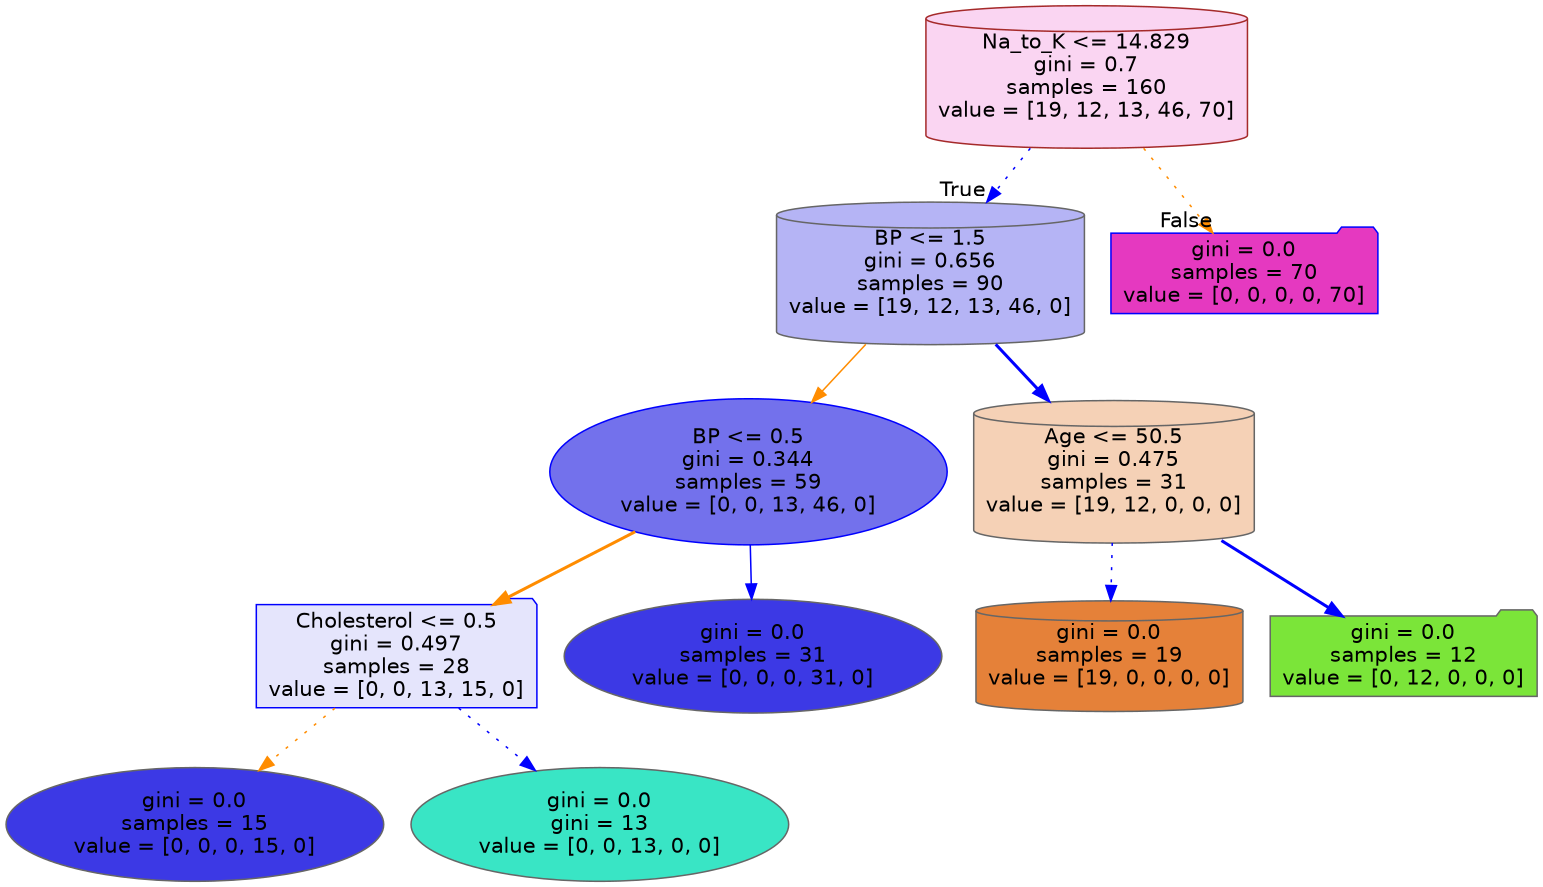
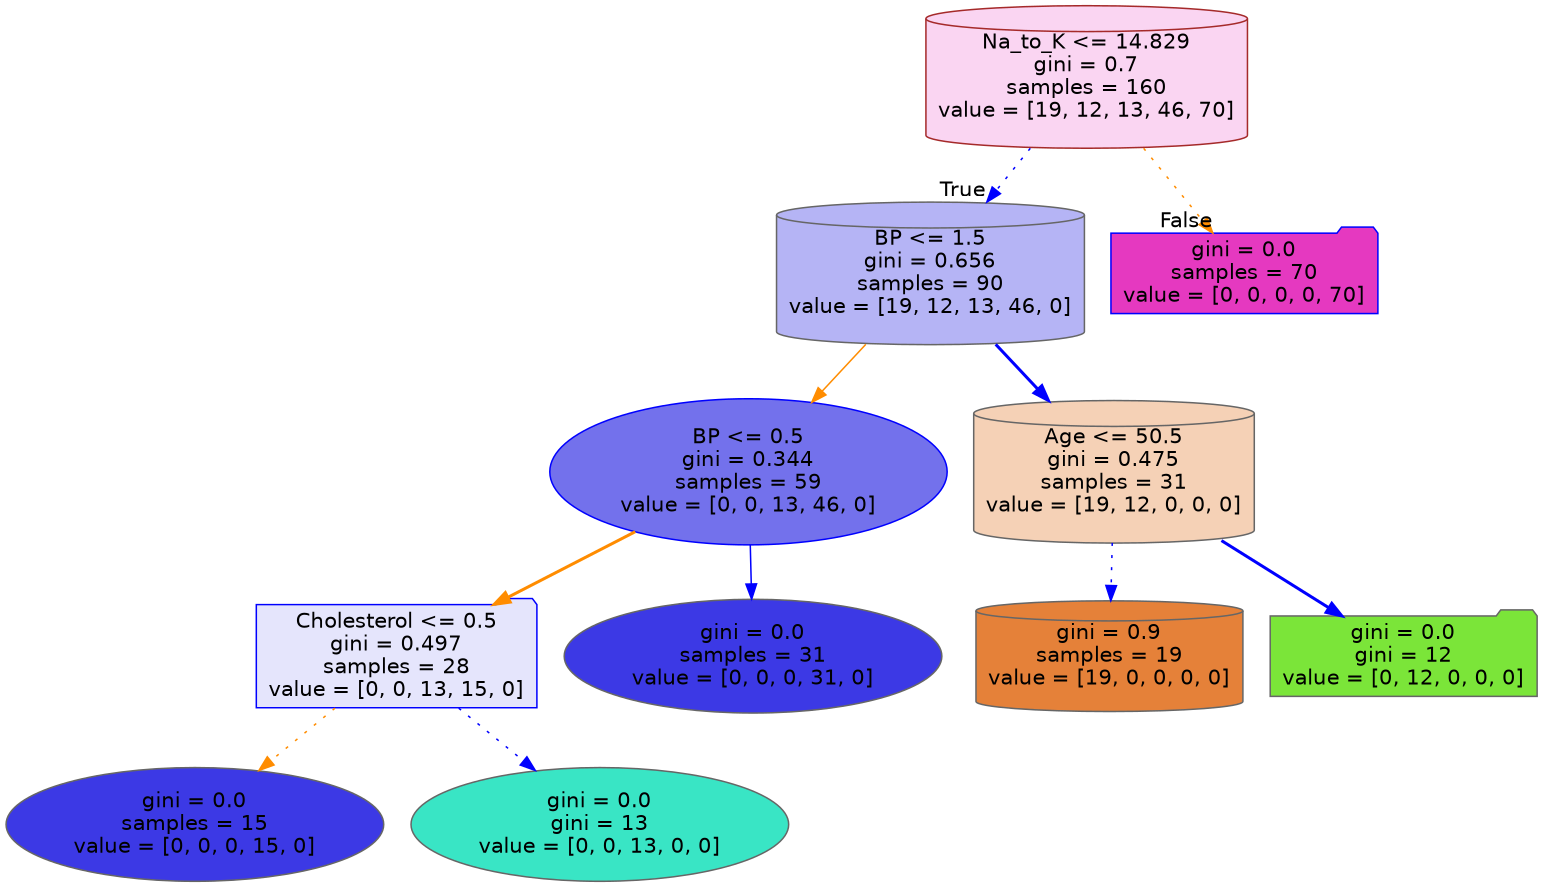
node "gini = 0.0 samples = 19 value = [19, 0, 0, 0, 0]": label "gini = 0.0 samples = 19 value = [19, 0, 0, 0, 0]" -> "gini = 0.9 samples = 19 value = [19, 0, 0, 0, 0]"
node "gini = 0.0 samples = 12 value = [0, 12, 0, 0, 0]": label "gini = 0.0 samples = 12 value = [0, 12, 0, 0, 0]" -> "gini = 0.0 gini = 12 value = [0, 12, 0, 0, 0]"
